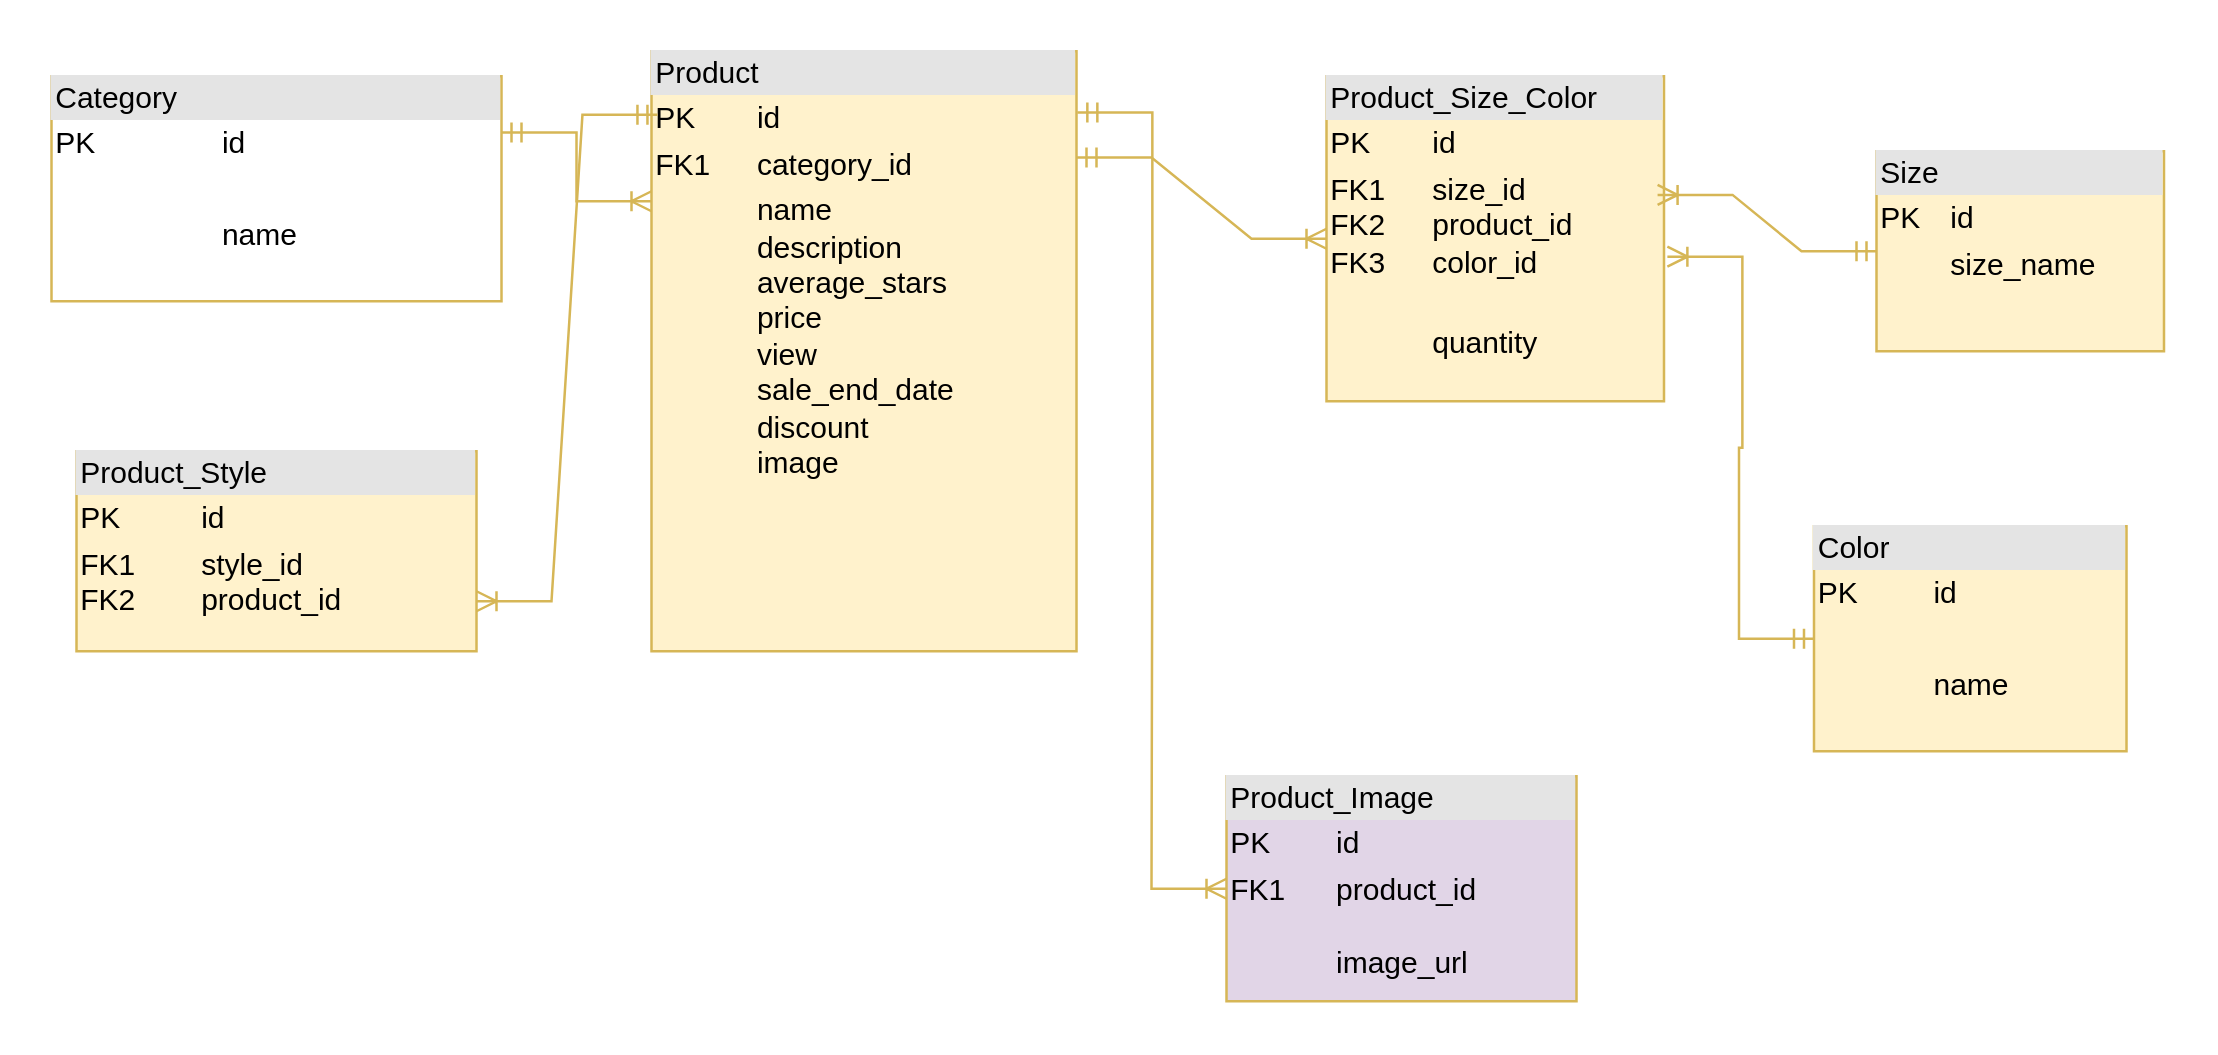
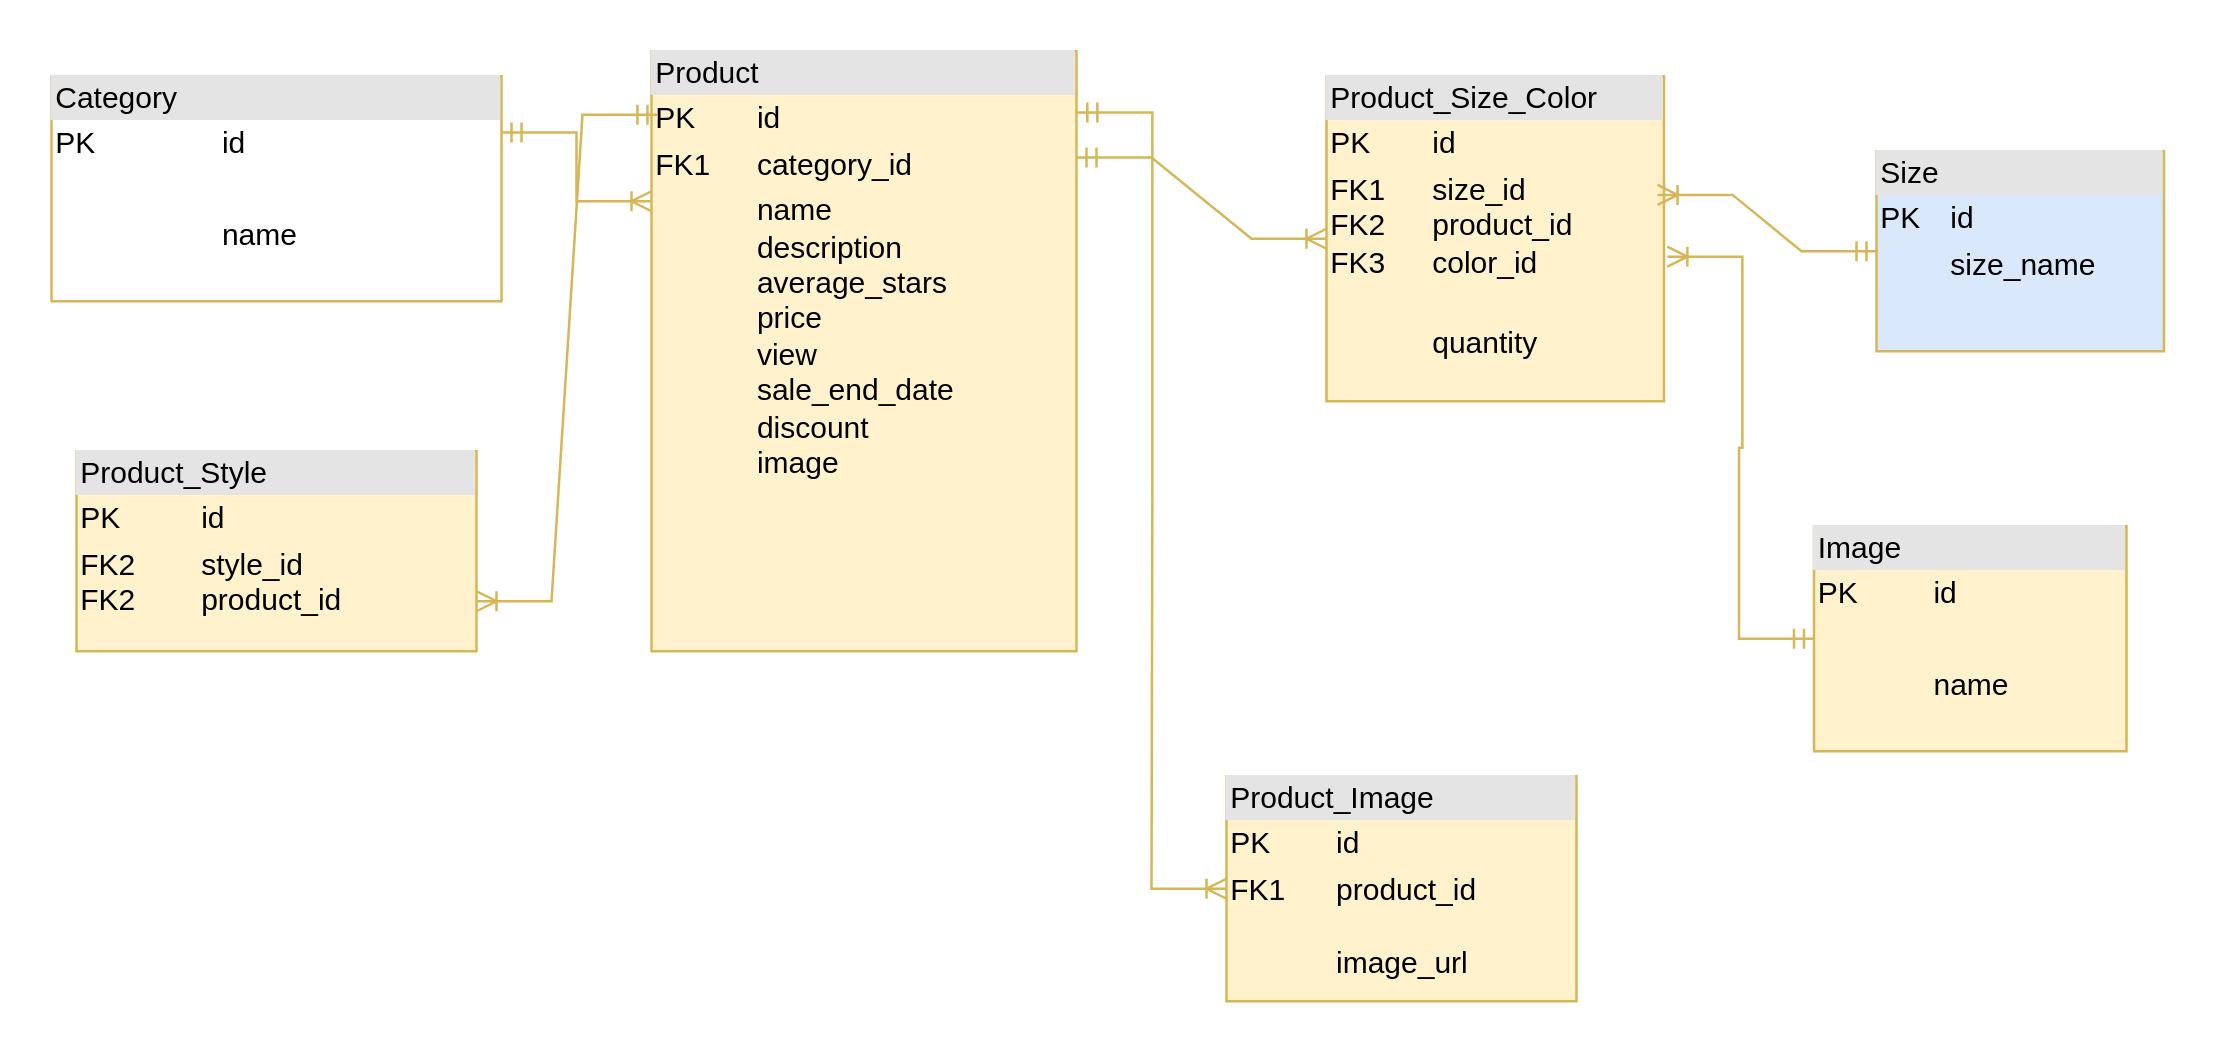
node "Size PK id size_name": fillcolor #fff2cc -> #dae8fc
node "Product_Style PK id FK1 FK2 style_id product_id": label "Product_Style PK id FK1 FK2 style_id product_id" -> "Product_Style PK id FK2 FK2 style_id product_id"
node "Color PK id name": label "Color PK id name" -> "Image PK id name"
node "Product_Image PK id FK1 product_id image_url": fillcolor #e1d5e7 -> #fff2cc
